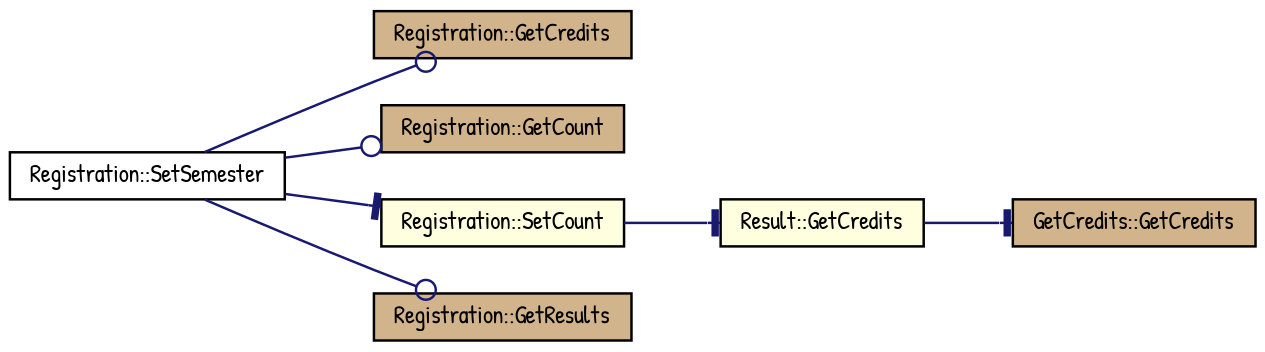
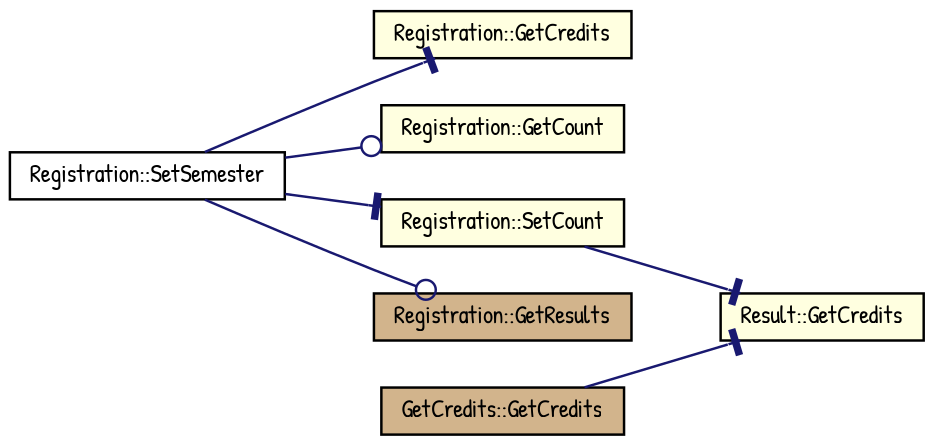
node "Registration::GetCredits": fillcolor tan -> lightyellow
edge "Registration::SetSemester" -> "Registration::GetCredits": arrowhead odot -> tee
node "Registration::GetCount": fillcolor tan -> lightyellow
edge "Result::GetCredits" -> "GetCredits::GetCredits": reversed
